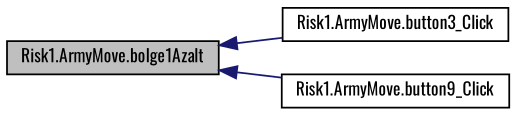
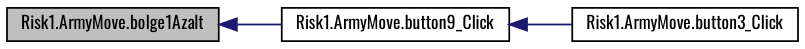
edge "Risk1.ArmyMove.button3_Click" -> "Risk1.ArmyMove.bolge1Azalt": now "Risk1.ArmyMove.button3_Click" -> "Risk1.ArmyMove.button9_Click"
